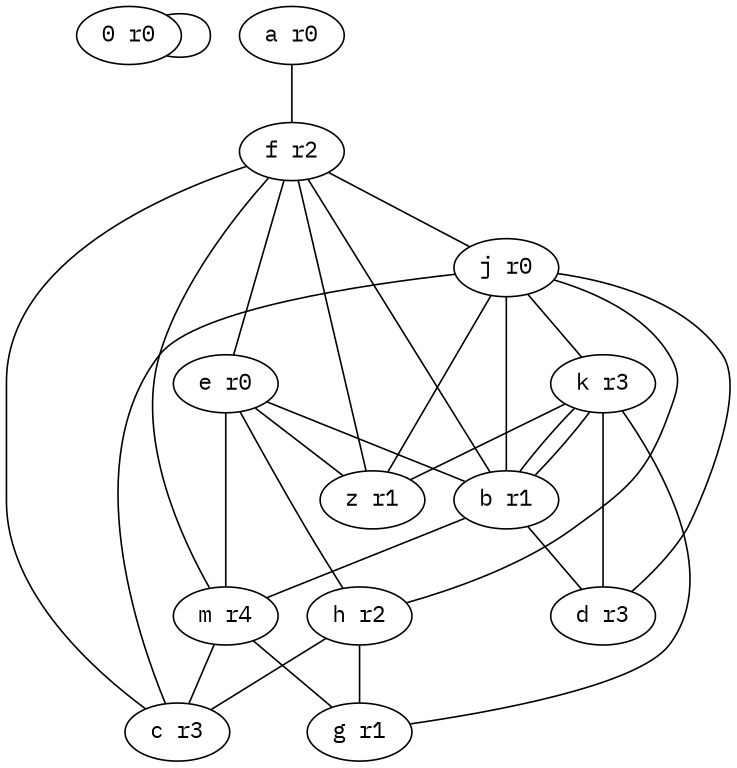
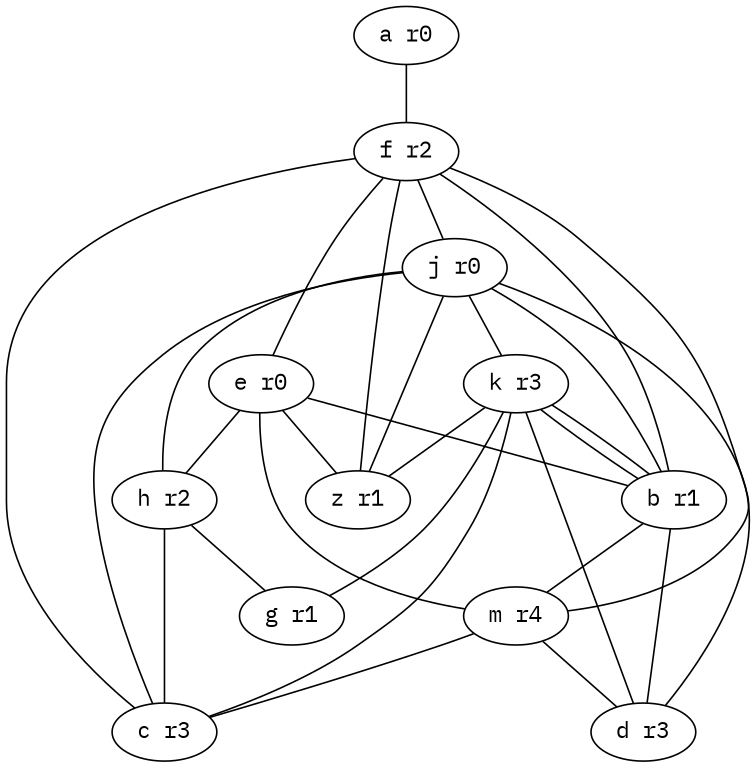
node "0 r0": removed
edge "k r3" -- "c r3": added
edge "m r4" -- "g r1": now "m r4" -- "d r3"
